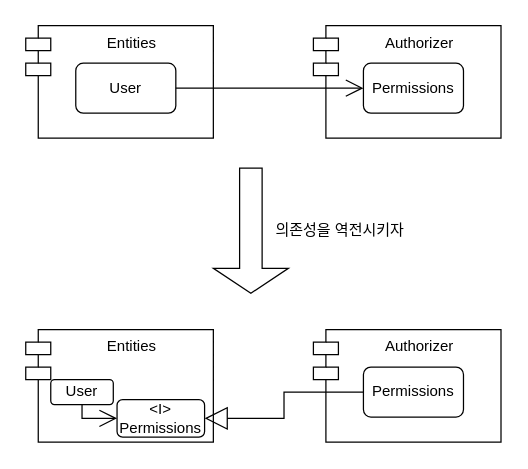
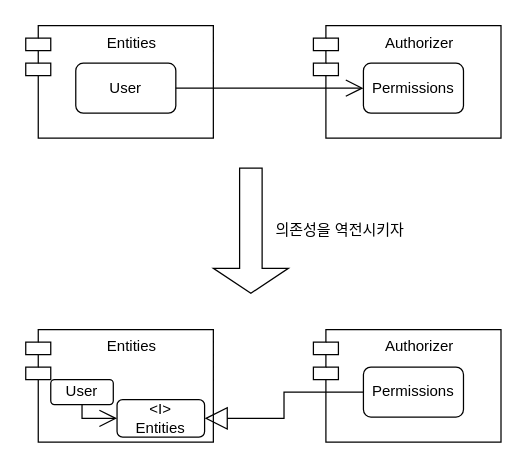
node "<I> Permissions": label "<I> Permissions" -> "<I> Entities"
